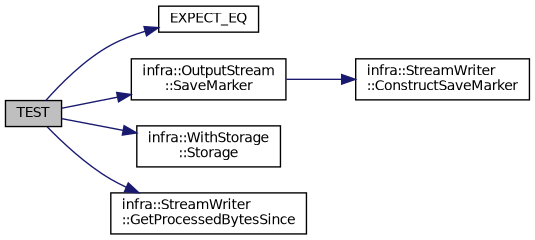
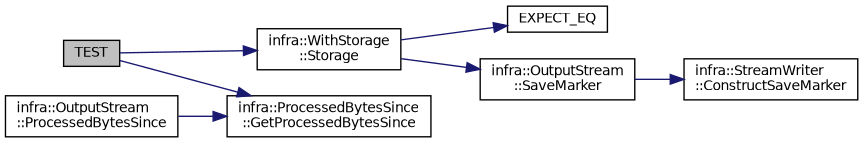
edge "TEST" -> "EXPECT_EQ": now "infra::WithStorage ::Storage" -> "EXPECT_EQ"
edge "TEST" -> "infra::OutputStream ::SaveMarker": now "infra::WithStorage ::Storage" -> "infra::OutputStream ::SaveMarker"
node "infra::OutputStream ::ProcessedBytesSince": added
node "infra::StreamWriter ::GetProcessedBytesSince": label "infra::StreamWriter ::GetProcessedBytesSince" -> "infra::ProcessedBytesSince ::GetProcessedBytesSince"
